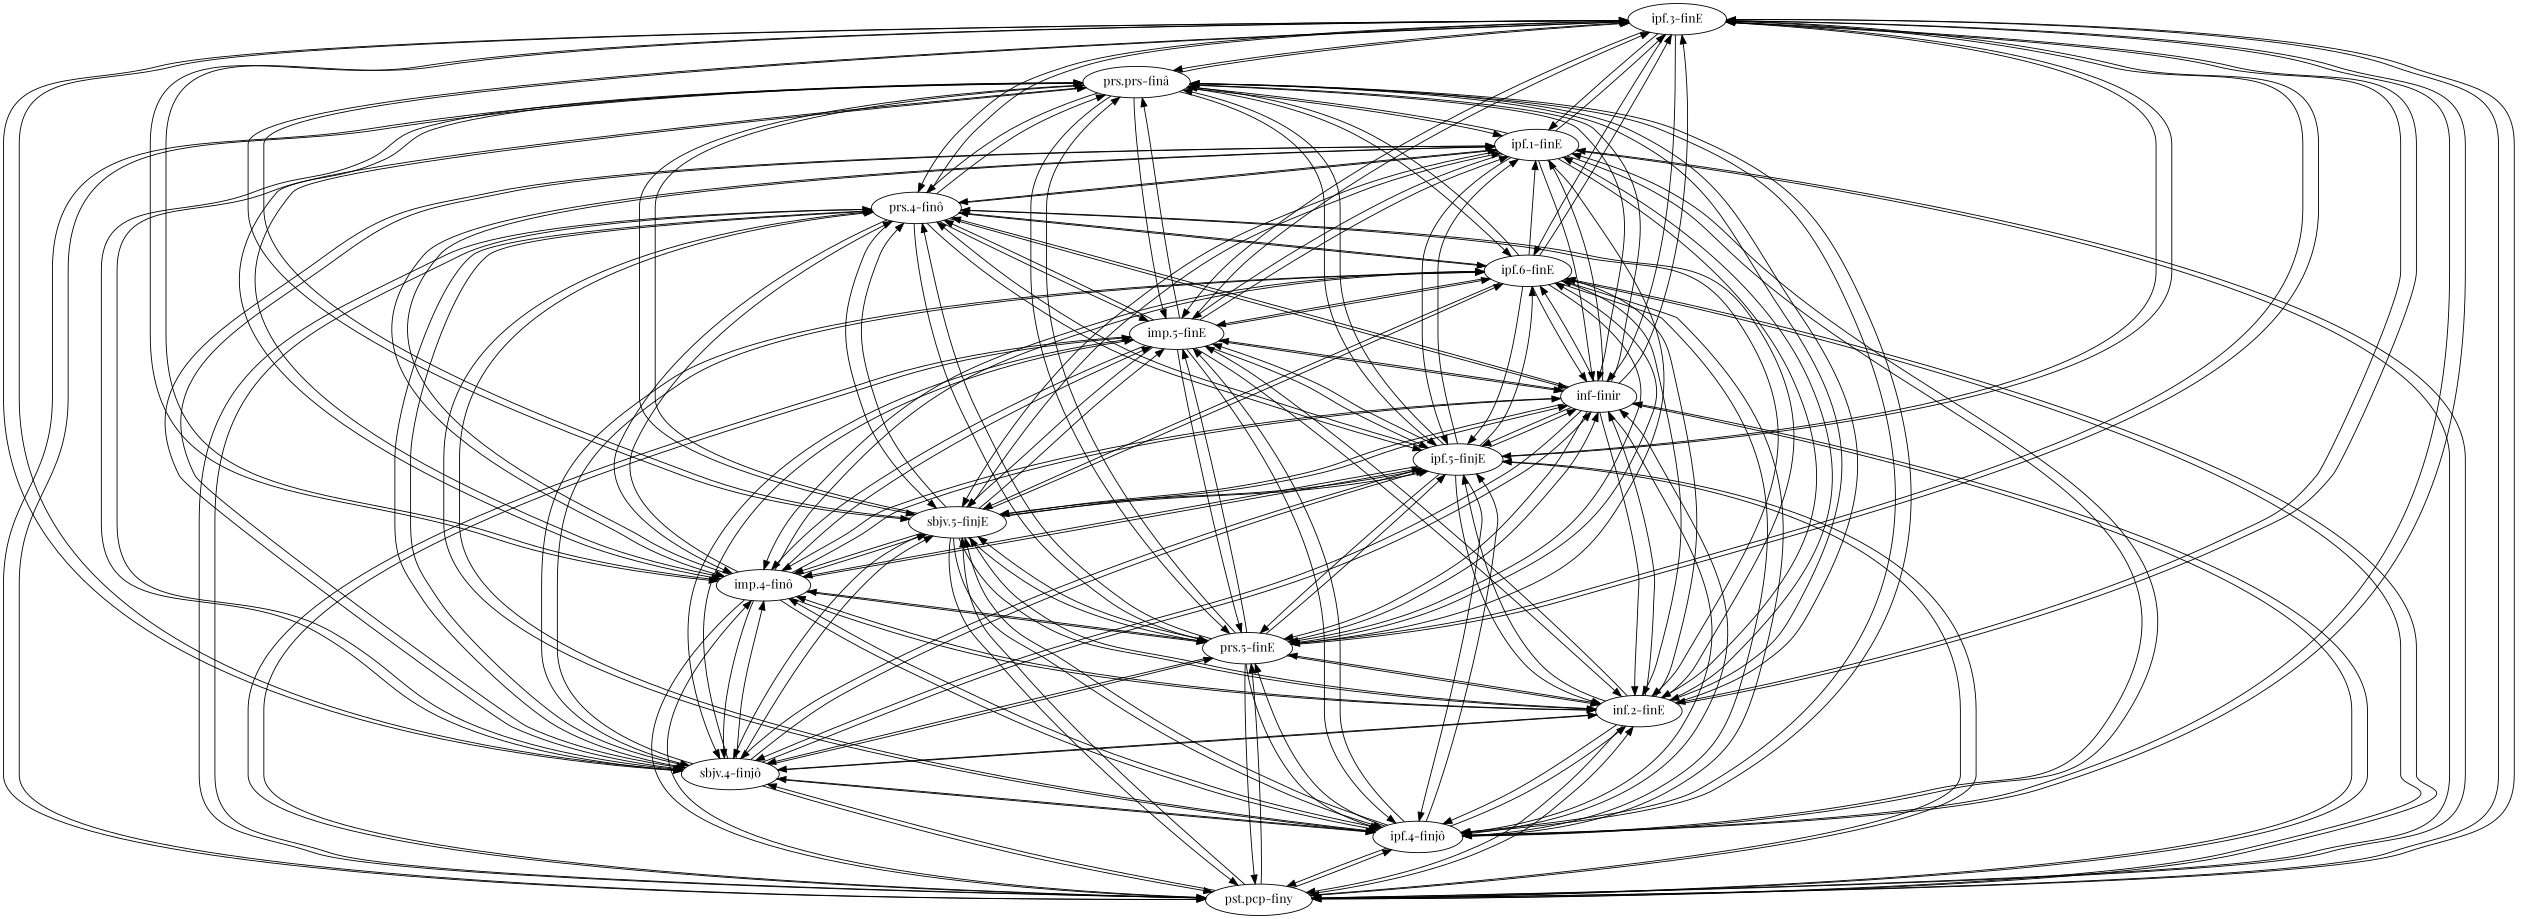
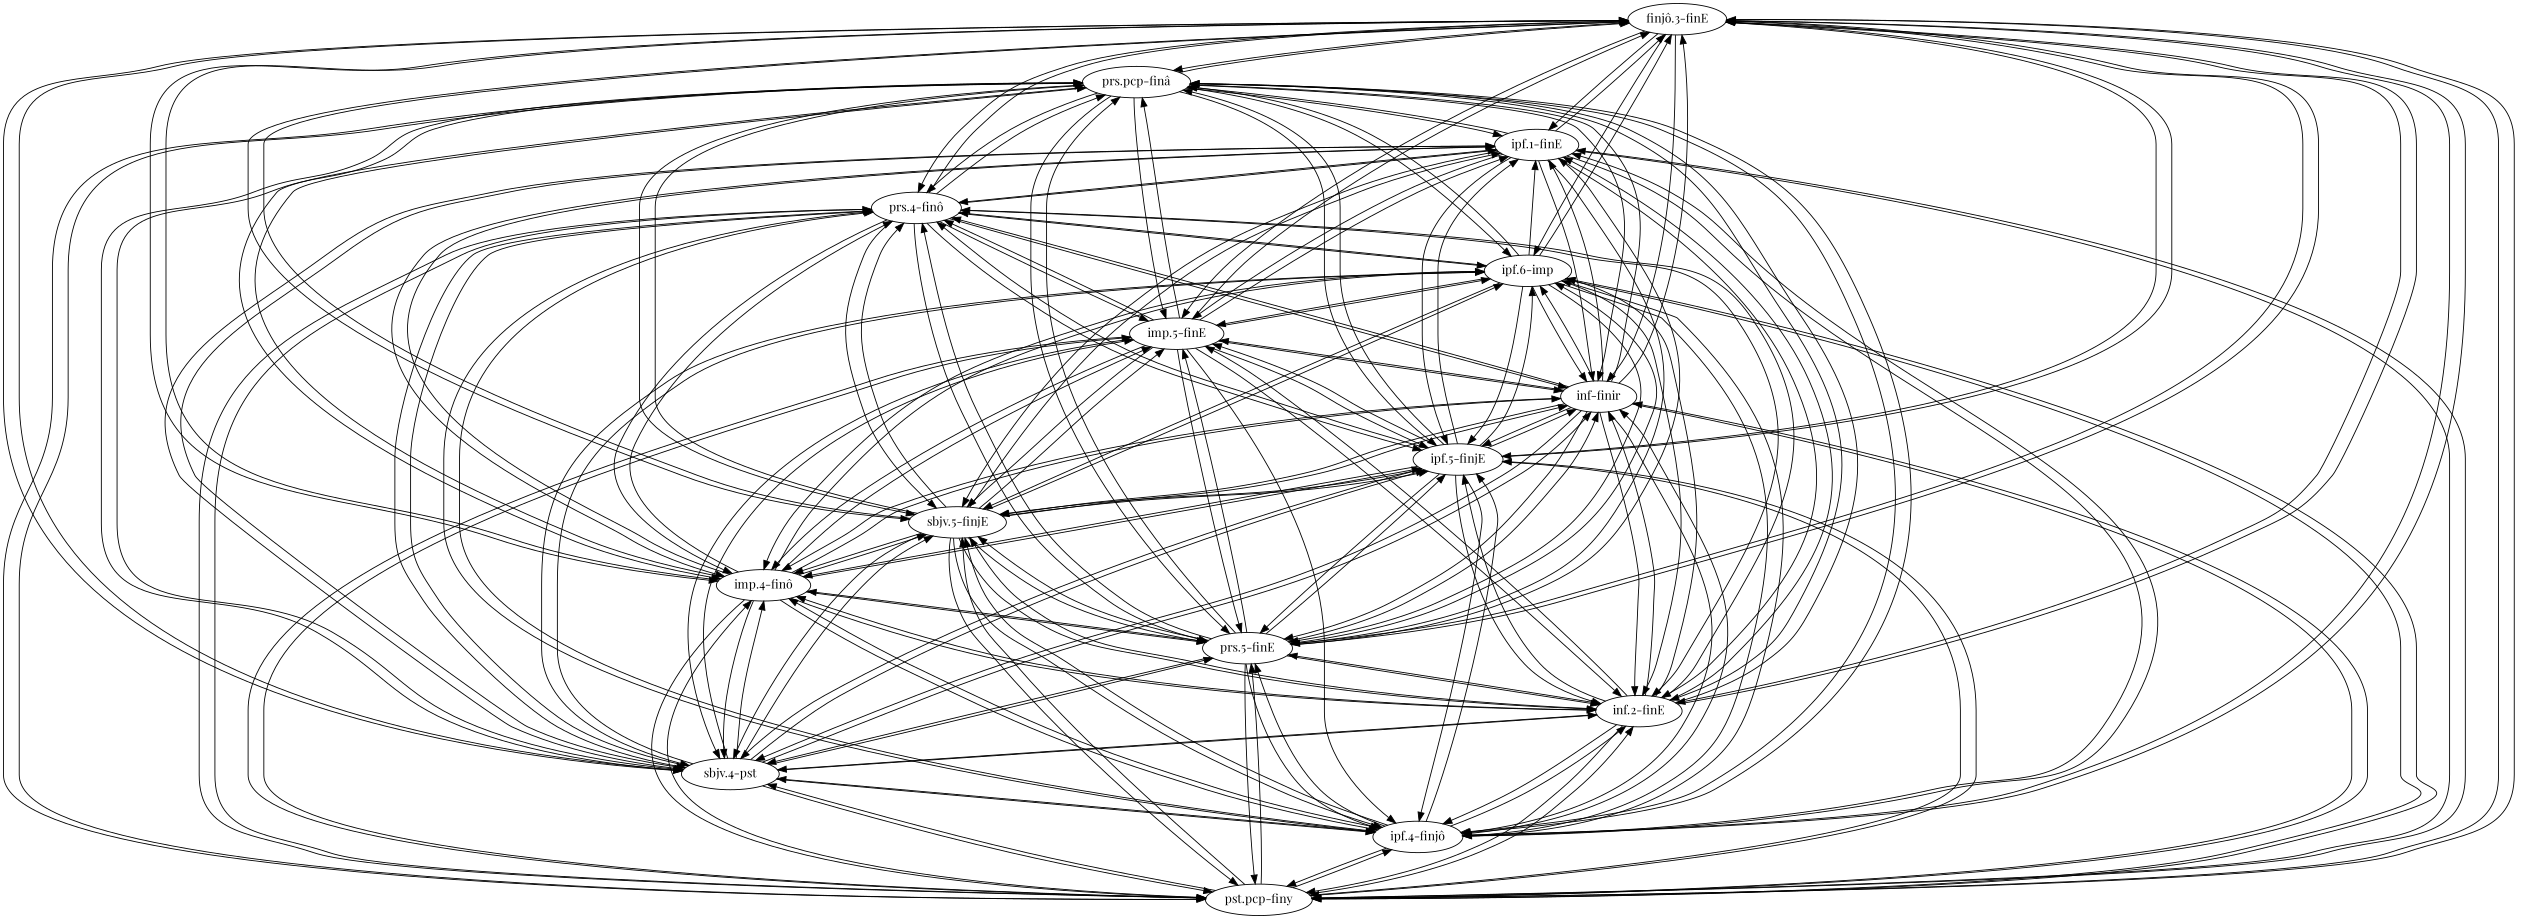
node "ipf.3-finE": label "ipf.3-finE" -> "finjô.3-finE"
node "prs.prs-finâ": label "prs.prs-finâ" -> "prs.pcp-finâ"
node "ipf.6-finE": label "ipf.6-finE" -> "ipf.6-imp"
edge "prs.5-finE" -> "ipf.1-finE": added
edge "ipf.4-finjô" -> "imp.5-finE": removed
node "sbjv.4-finjô": label "sbjv.4-finjô" -> "sbjv.4-pst"
